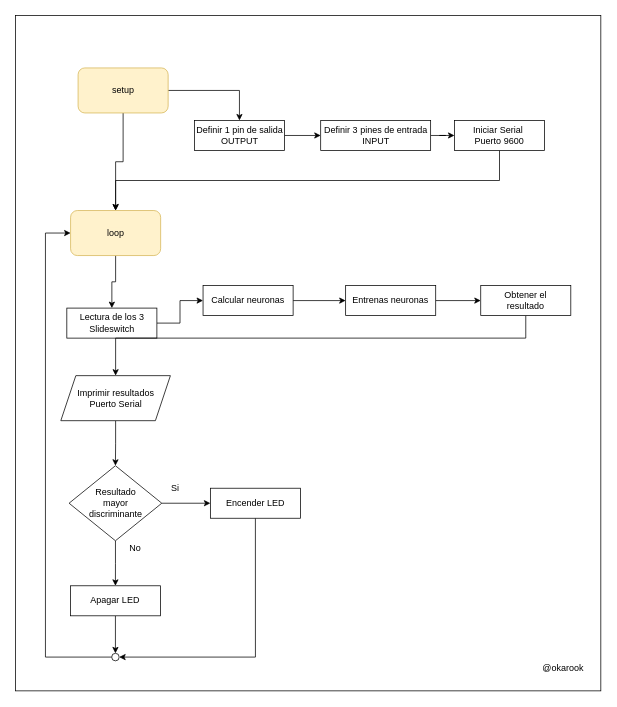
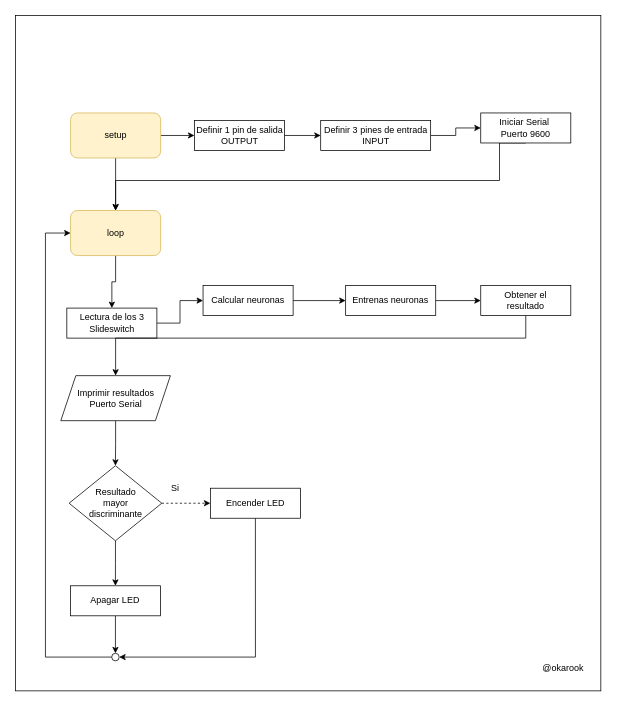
node "setup": moved (123, 90) -> (116, 135)
node "Iniciar Serial Puerto 9600": moved (499, 135) -> (525, 128)
edge "Resultado mayor discriminante" -> "Encender LED": style solid -> dashed
node "No": removed
